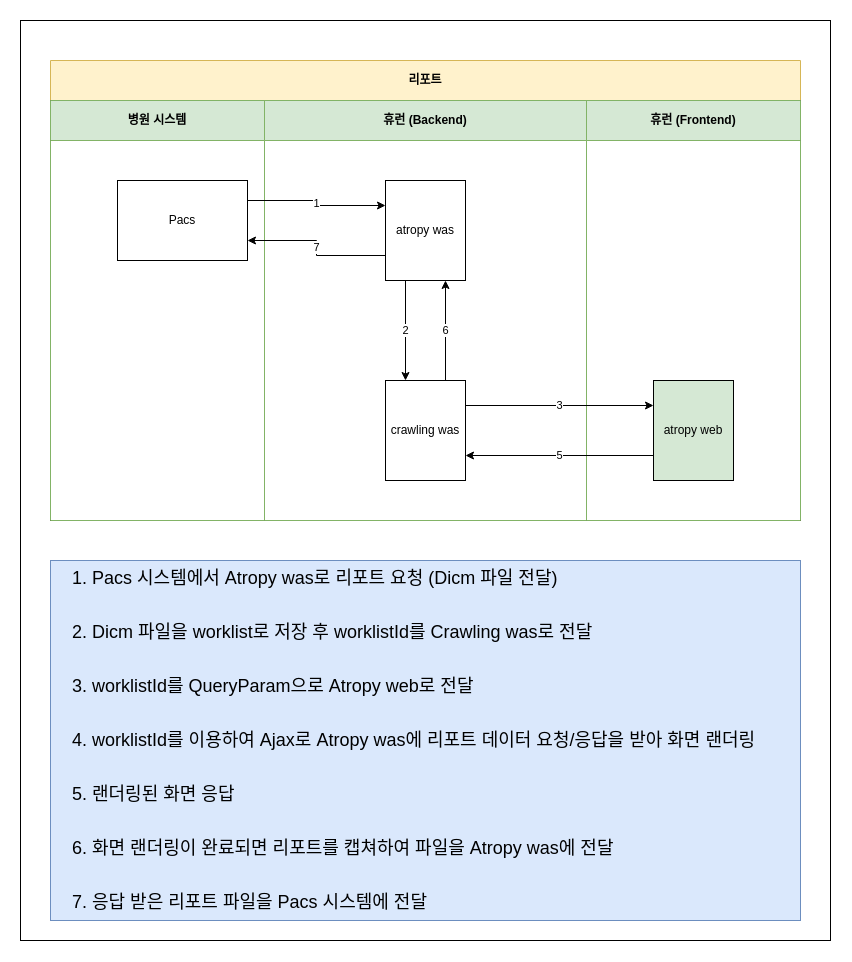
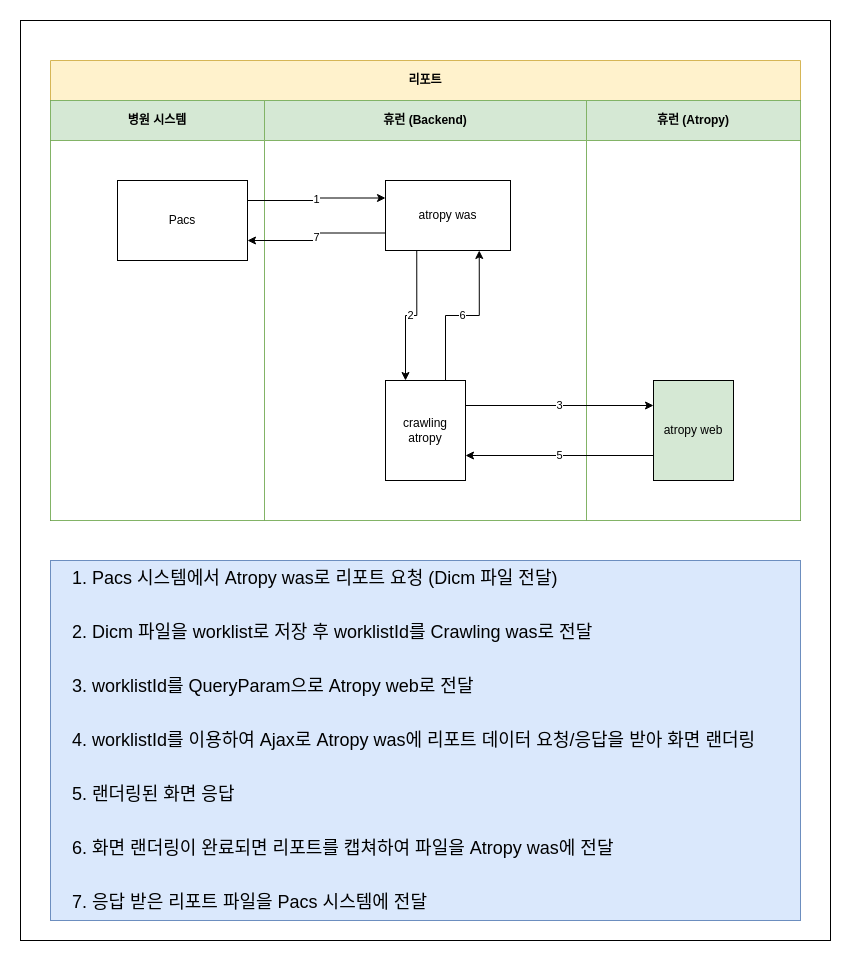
node "휴런 (Frontend)": label "휴런 (Frontend)" -> "휴런 (Atropy)"
node "atropy was": size 80x100 -> 125x70
node "crawling was": label "crawling was" -> "crawling atropy"
